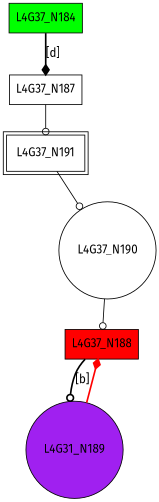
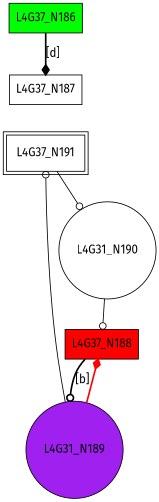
node "L4G37_N184": label "L4G37_N184" -> "L4G37_N186"
edge "L4G37_N187" -> "L4G37_N191": now "L4G31_N189" -> "L4G37_N191"
node "L4G37_N190": label "L4G37_N190" -> "L4G31_N190"
